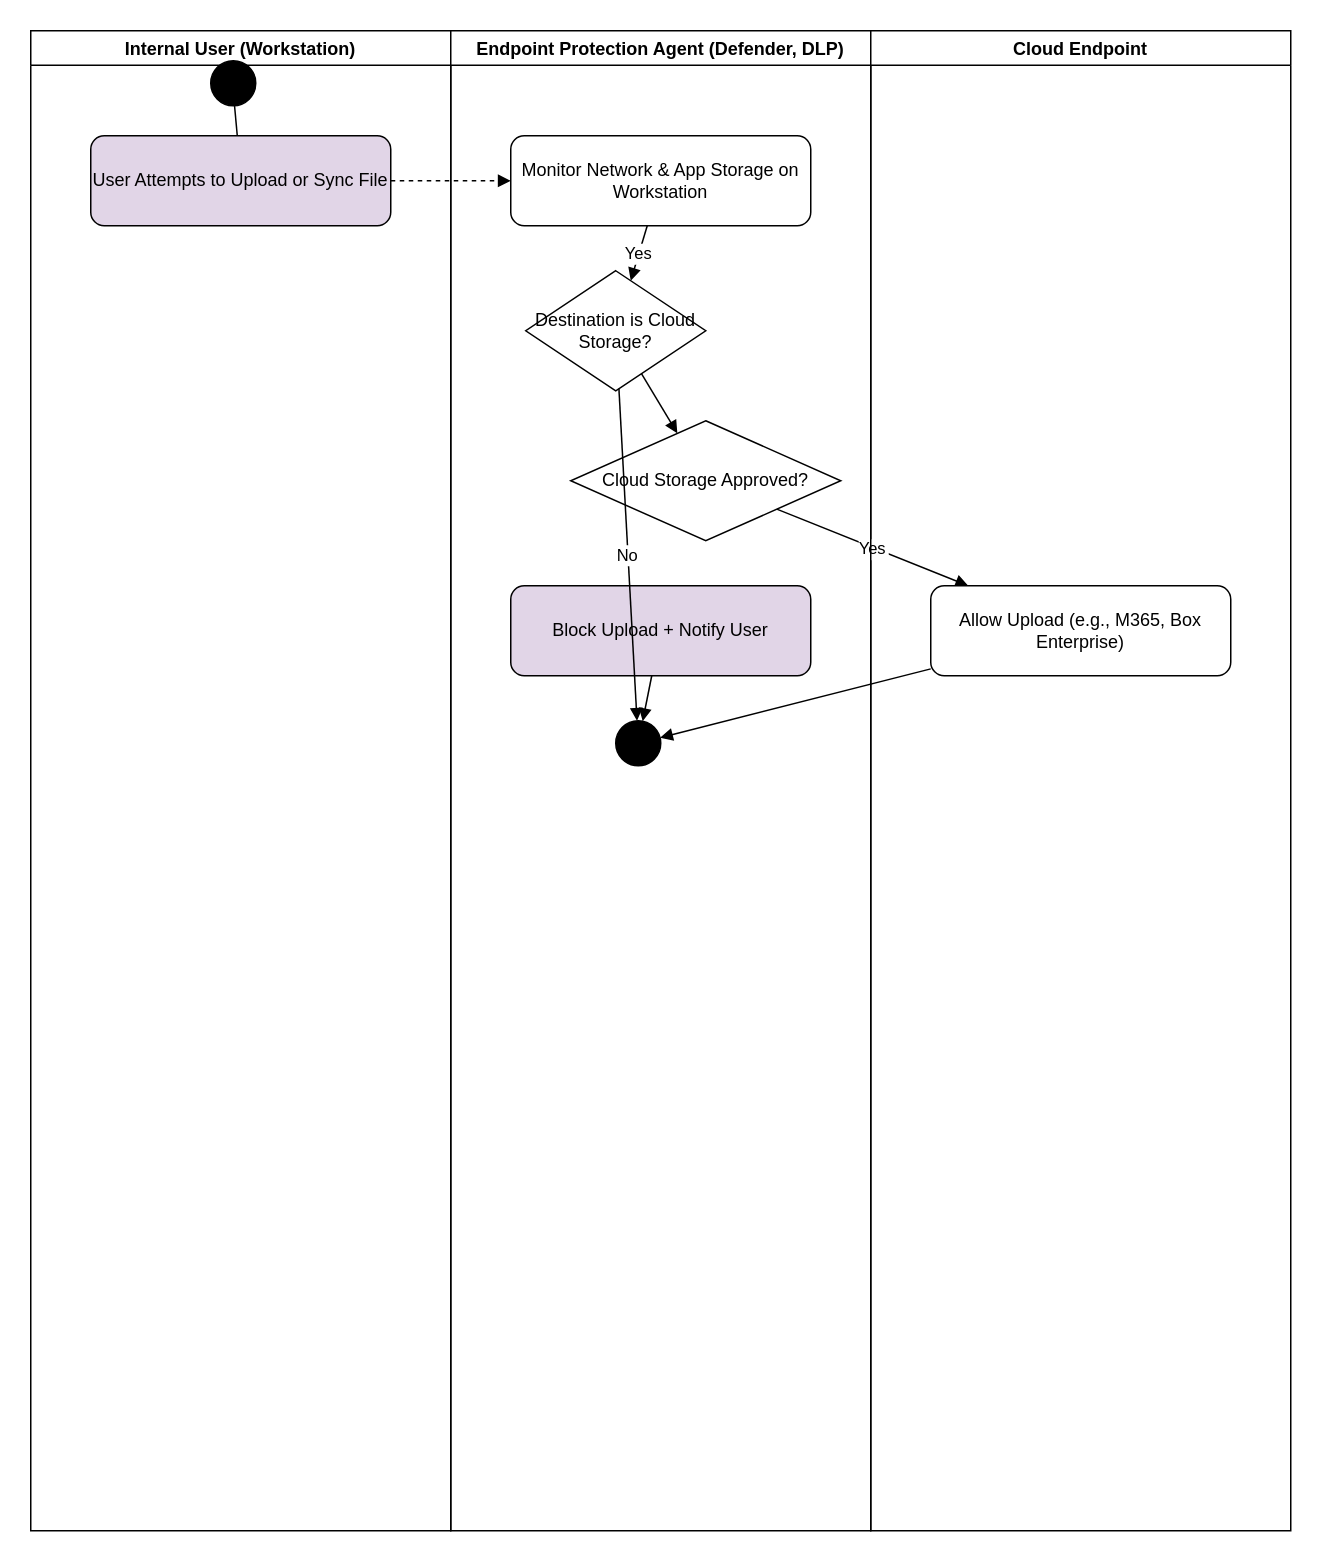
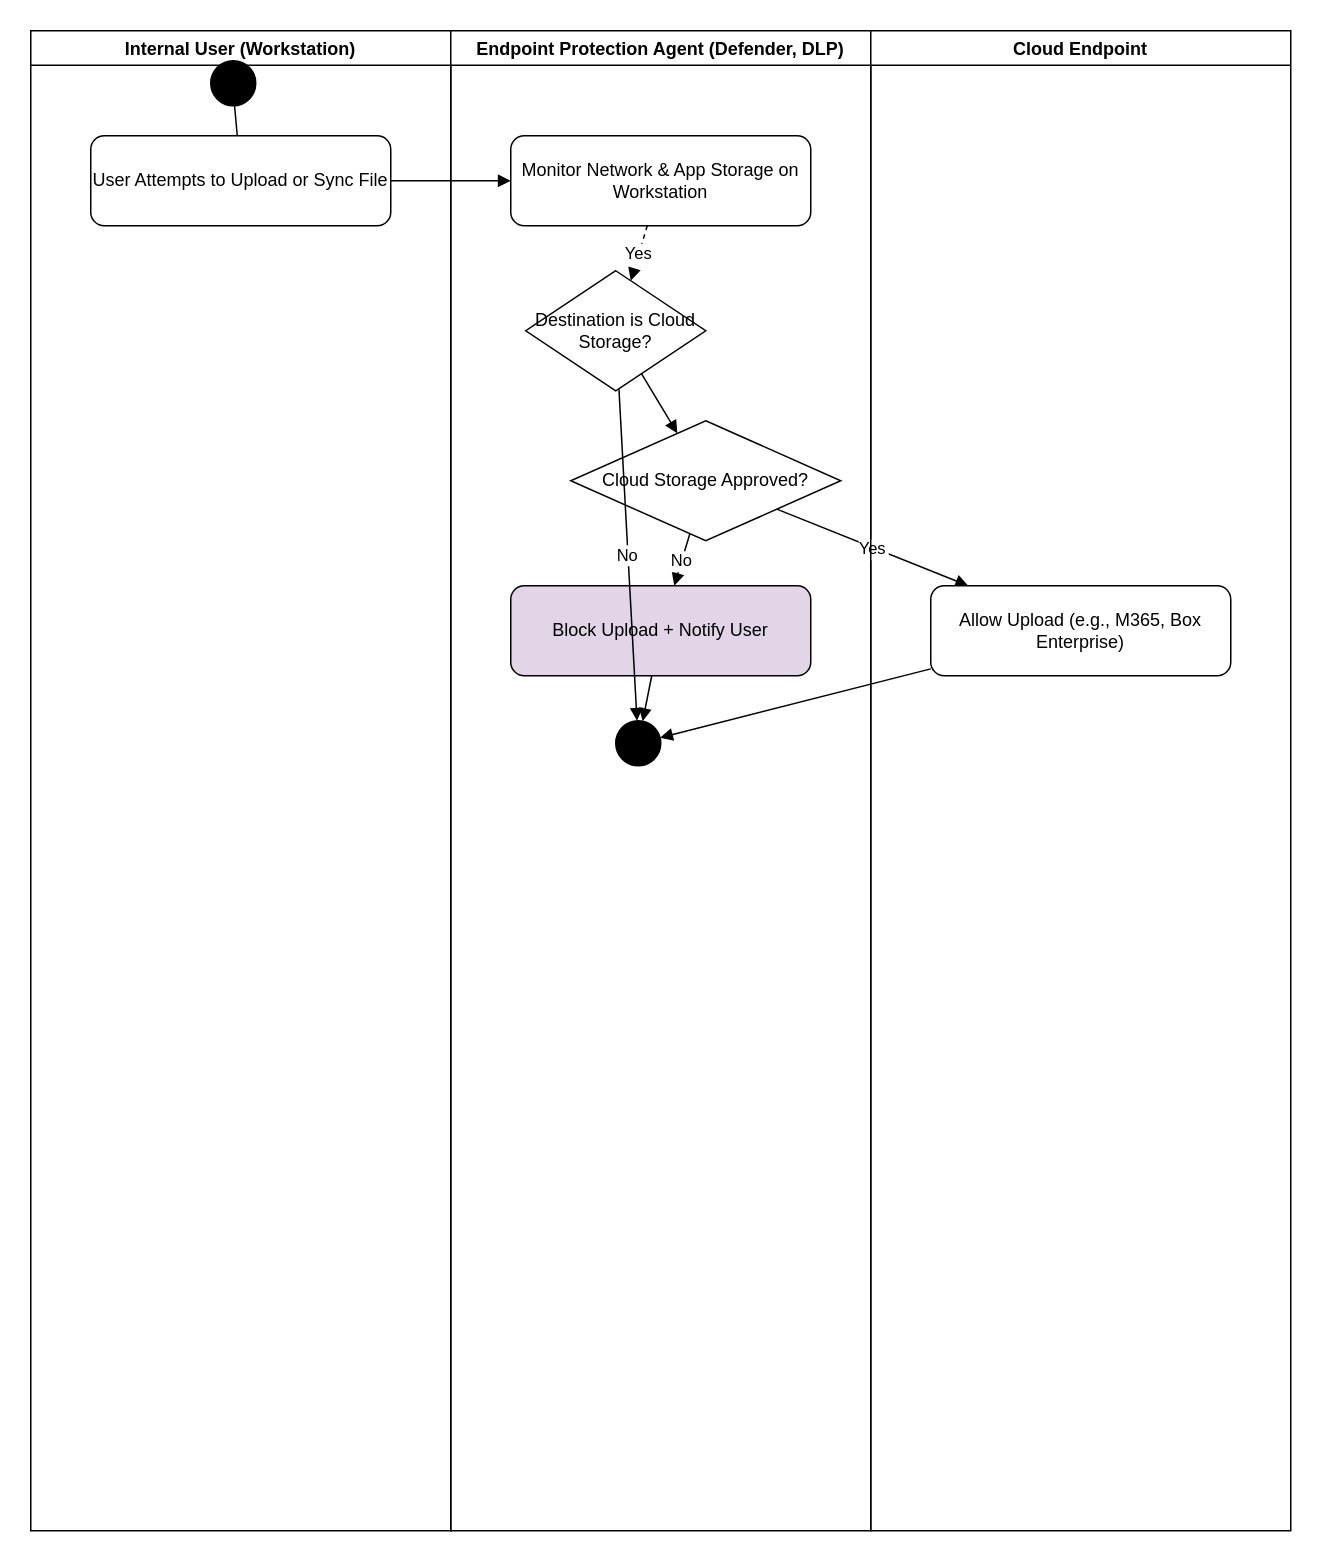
node "User Attempts to Upload or Sync File": fillcolor #e1d5e7 -> #ffffff
edge "User Attempts to Upload or Sync File" -> "Monitor Network & App Storage on Workstation": style dashed -> solid
edge "Monitor Network & App Storage on Workstation" -> "Destination is Cloud Storage?": style solid -> dashed
edge "Cloud Storage Approved?" -> "Block Upload + Notify User": added, label "No"
